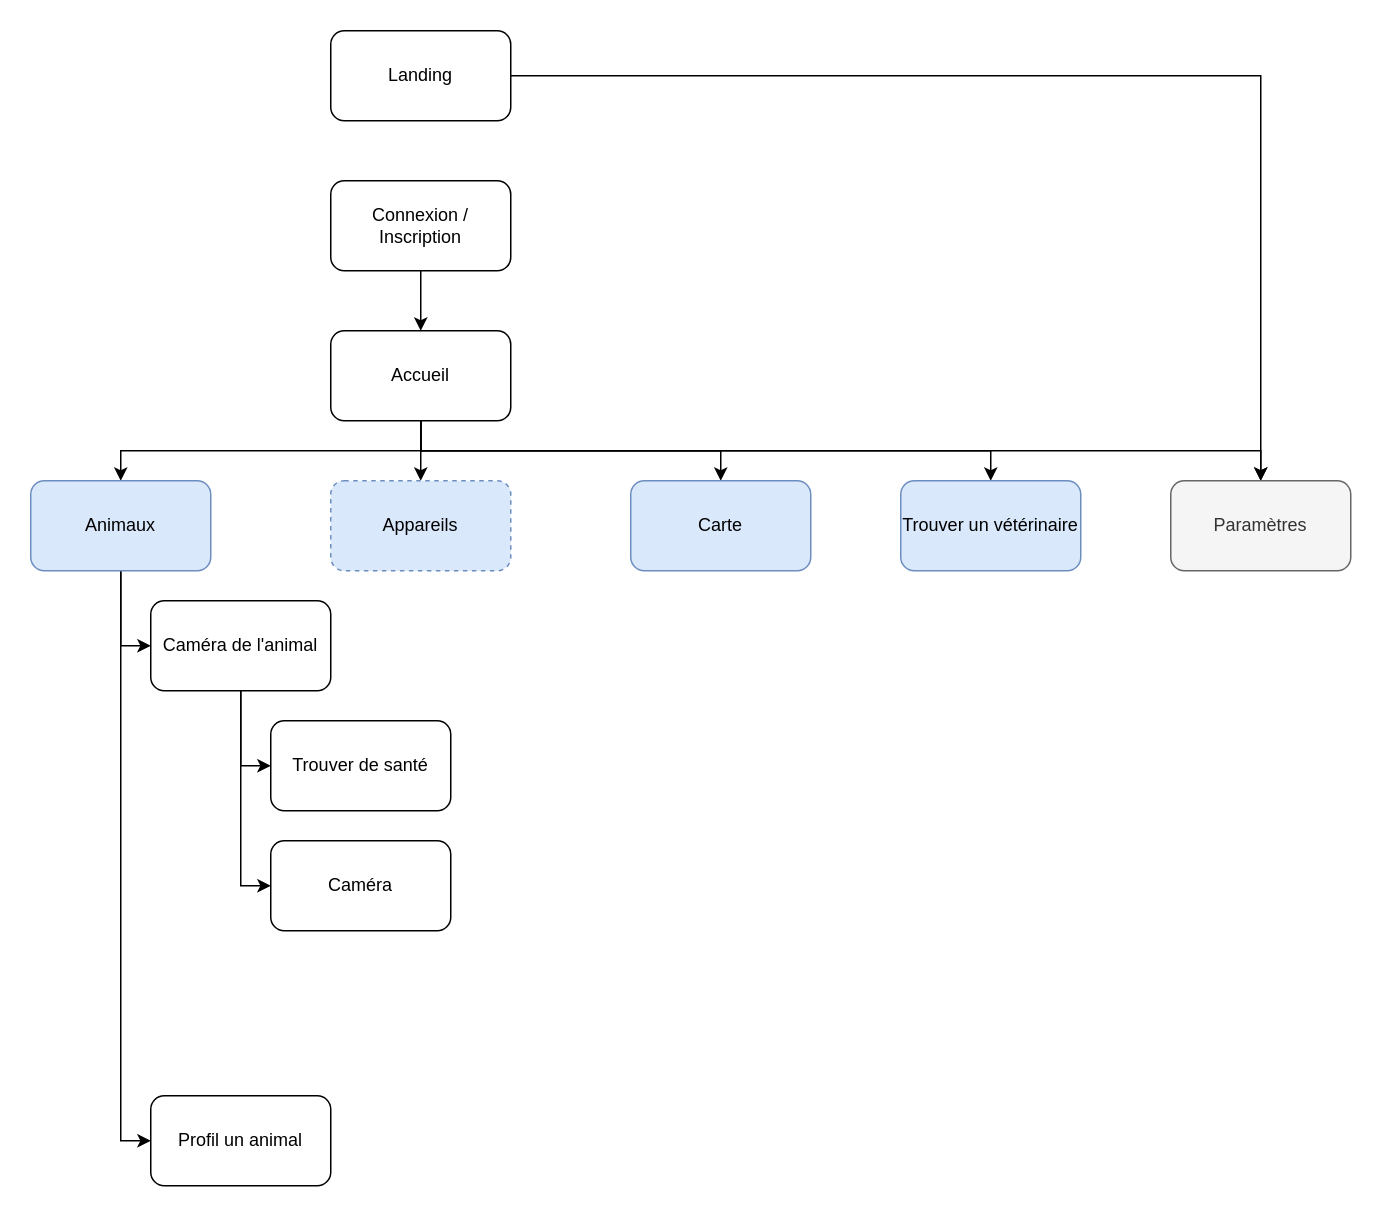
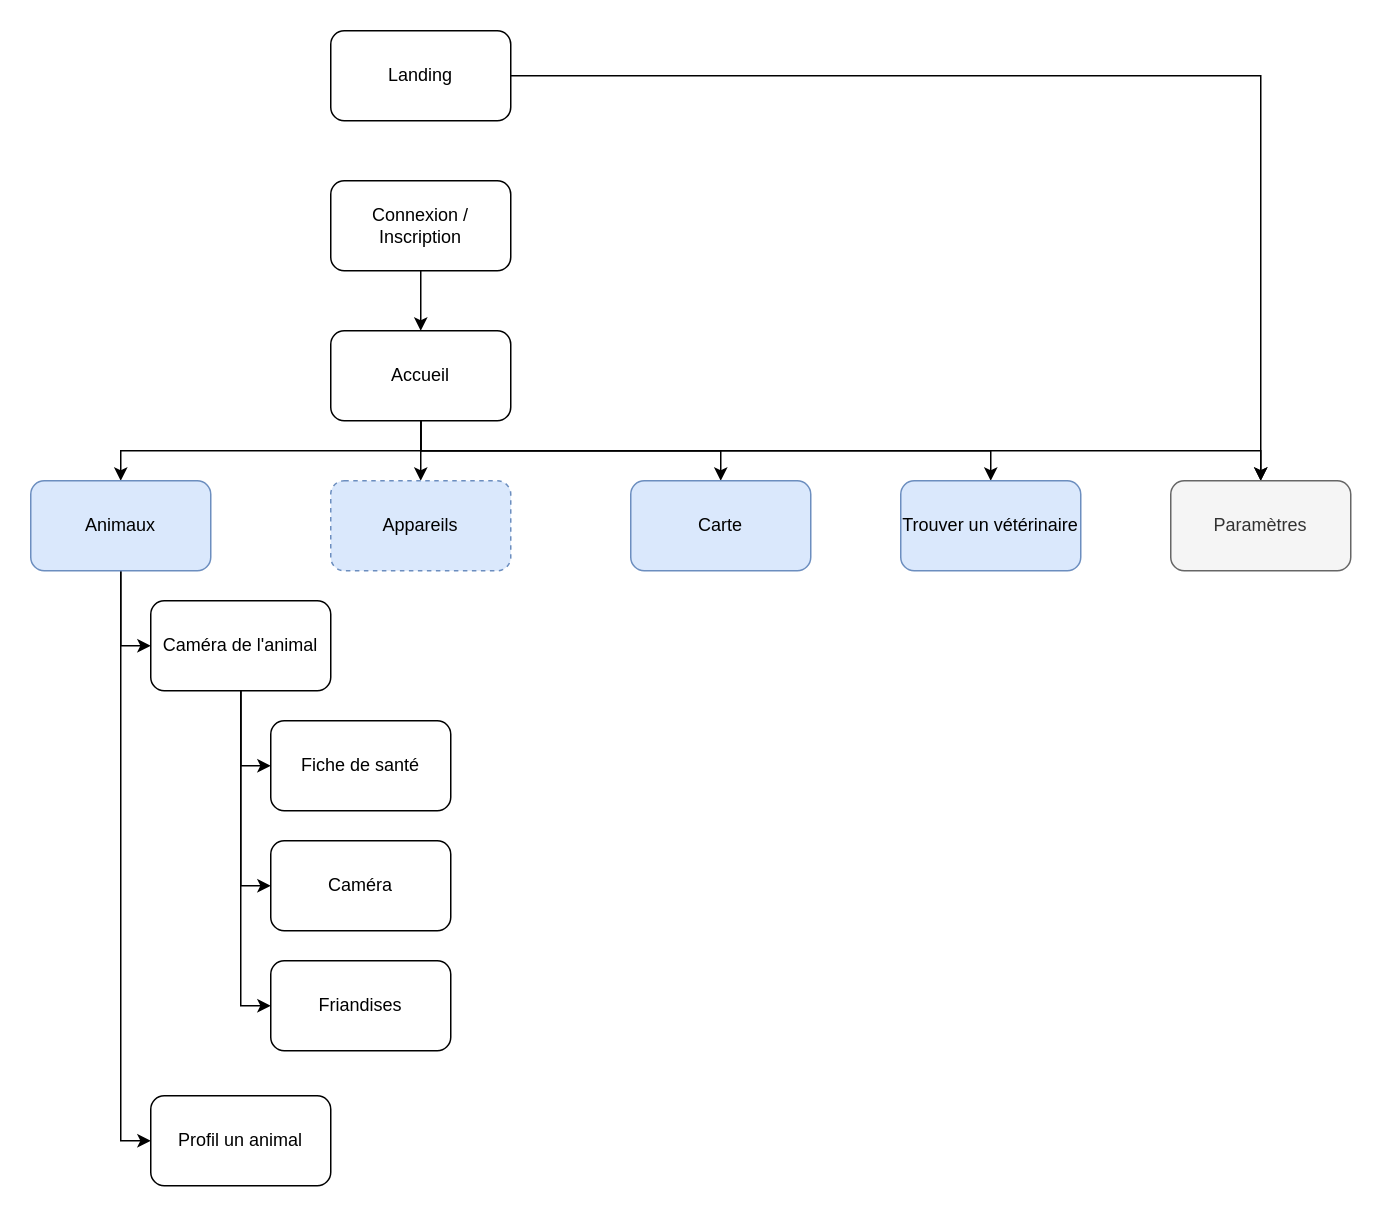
node "Trouver de santé": label "Trouver de santé" -> "Fiche de santé"
edge "Caméra de l'animal" -> "Friandises": added
node "Friandises": added
